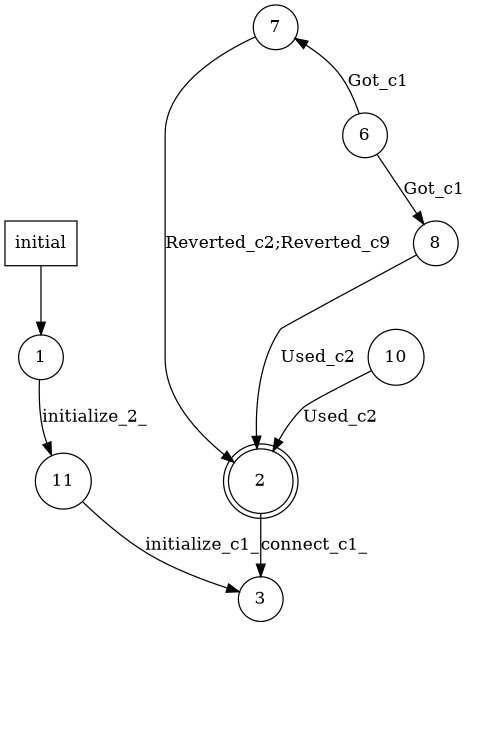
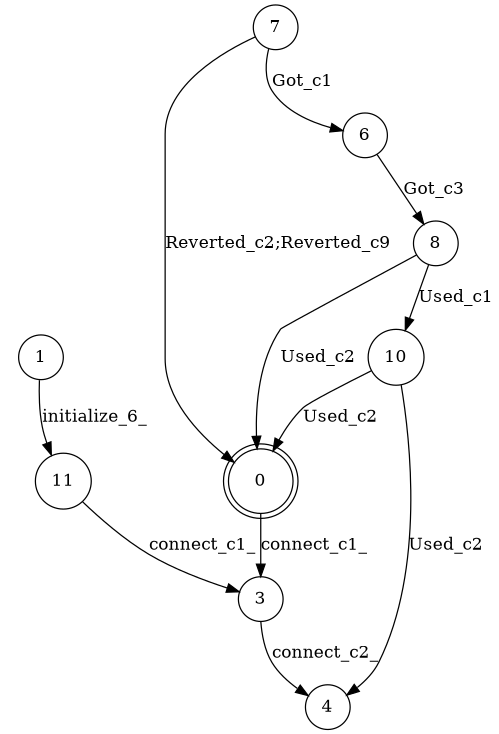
edge "6" -> "7": reversed
edge "6" -> "8": label "Got_c1" -> "Got_c3"
node "initial": removed
edge "8" -> "10": added, label "Used_c1"
edge "1" -> "11": label "initialize_2_" -> "initialize_6_"
node "2": label "2" -> "0"
edge "11" -> "3": label "initialize_c1_" -> "connect_c1_"
node "4": added
